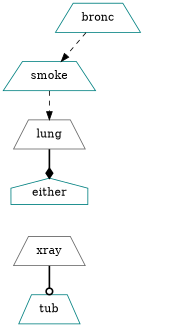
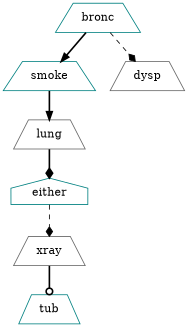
edge "bronc" -> "smoke": style dashed -> bold
node "dysp": added
edge "smoke" -> "lung": style dashed -> bold
edge "either" -> "xray": added
